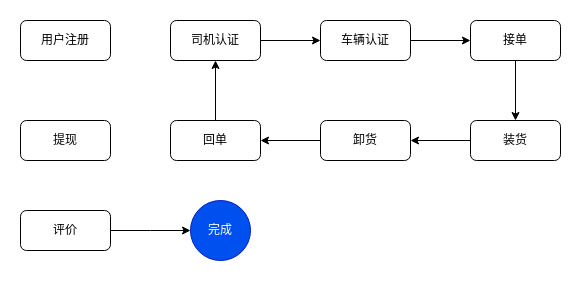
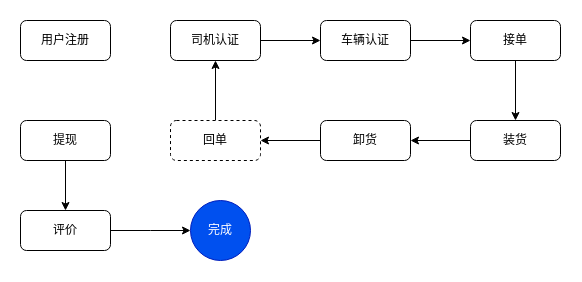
node "回单": style solid -> dashed
edge "提现" -> "评价": added
